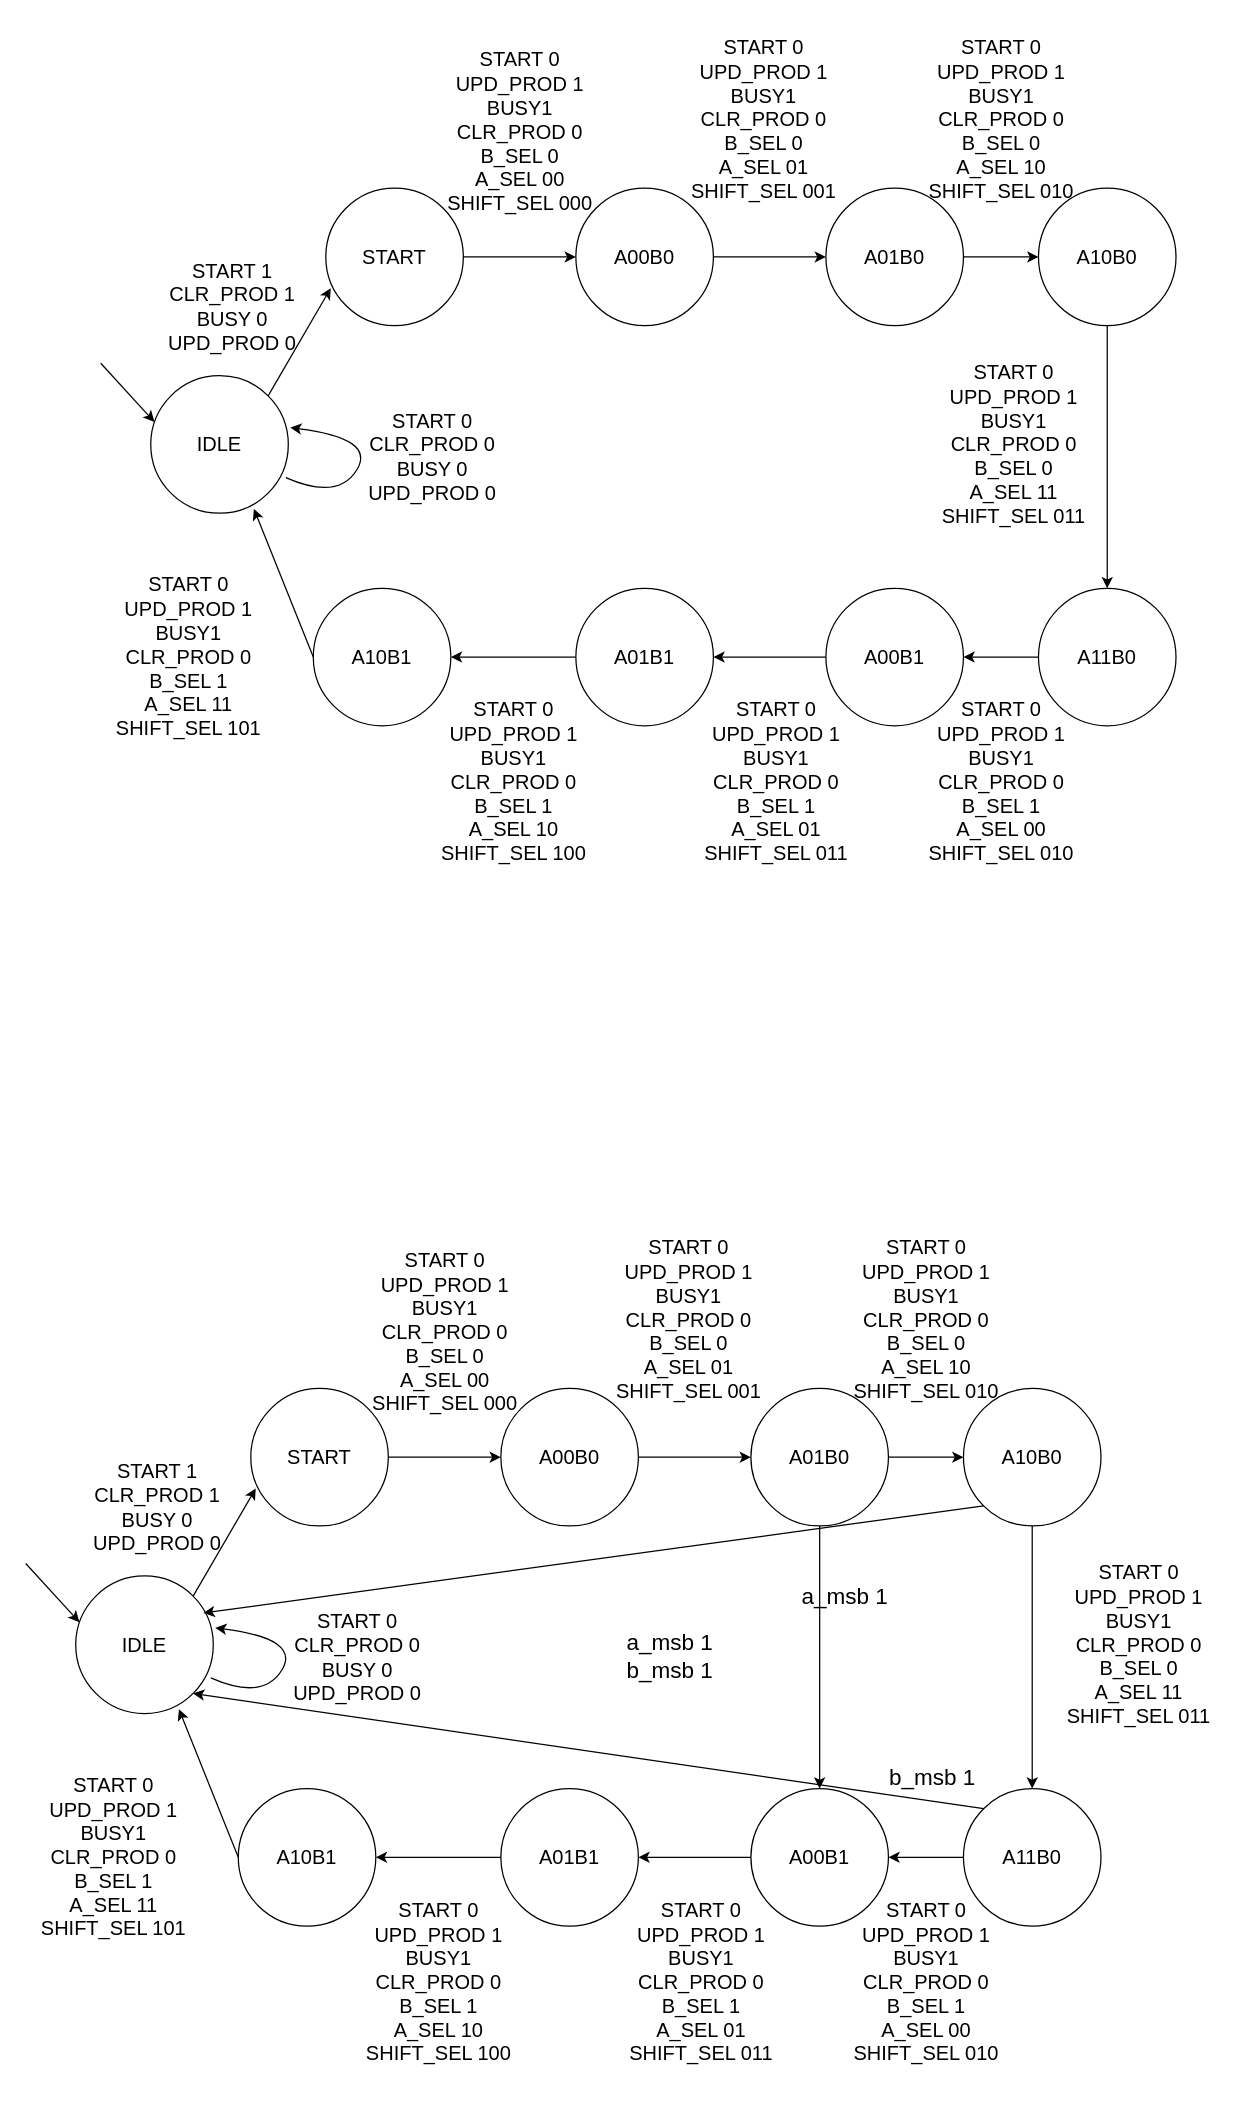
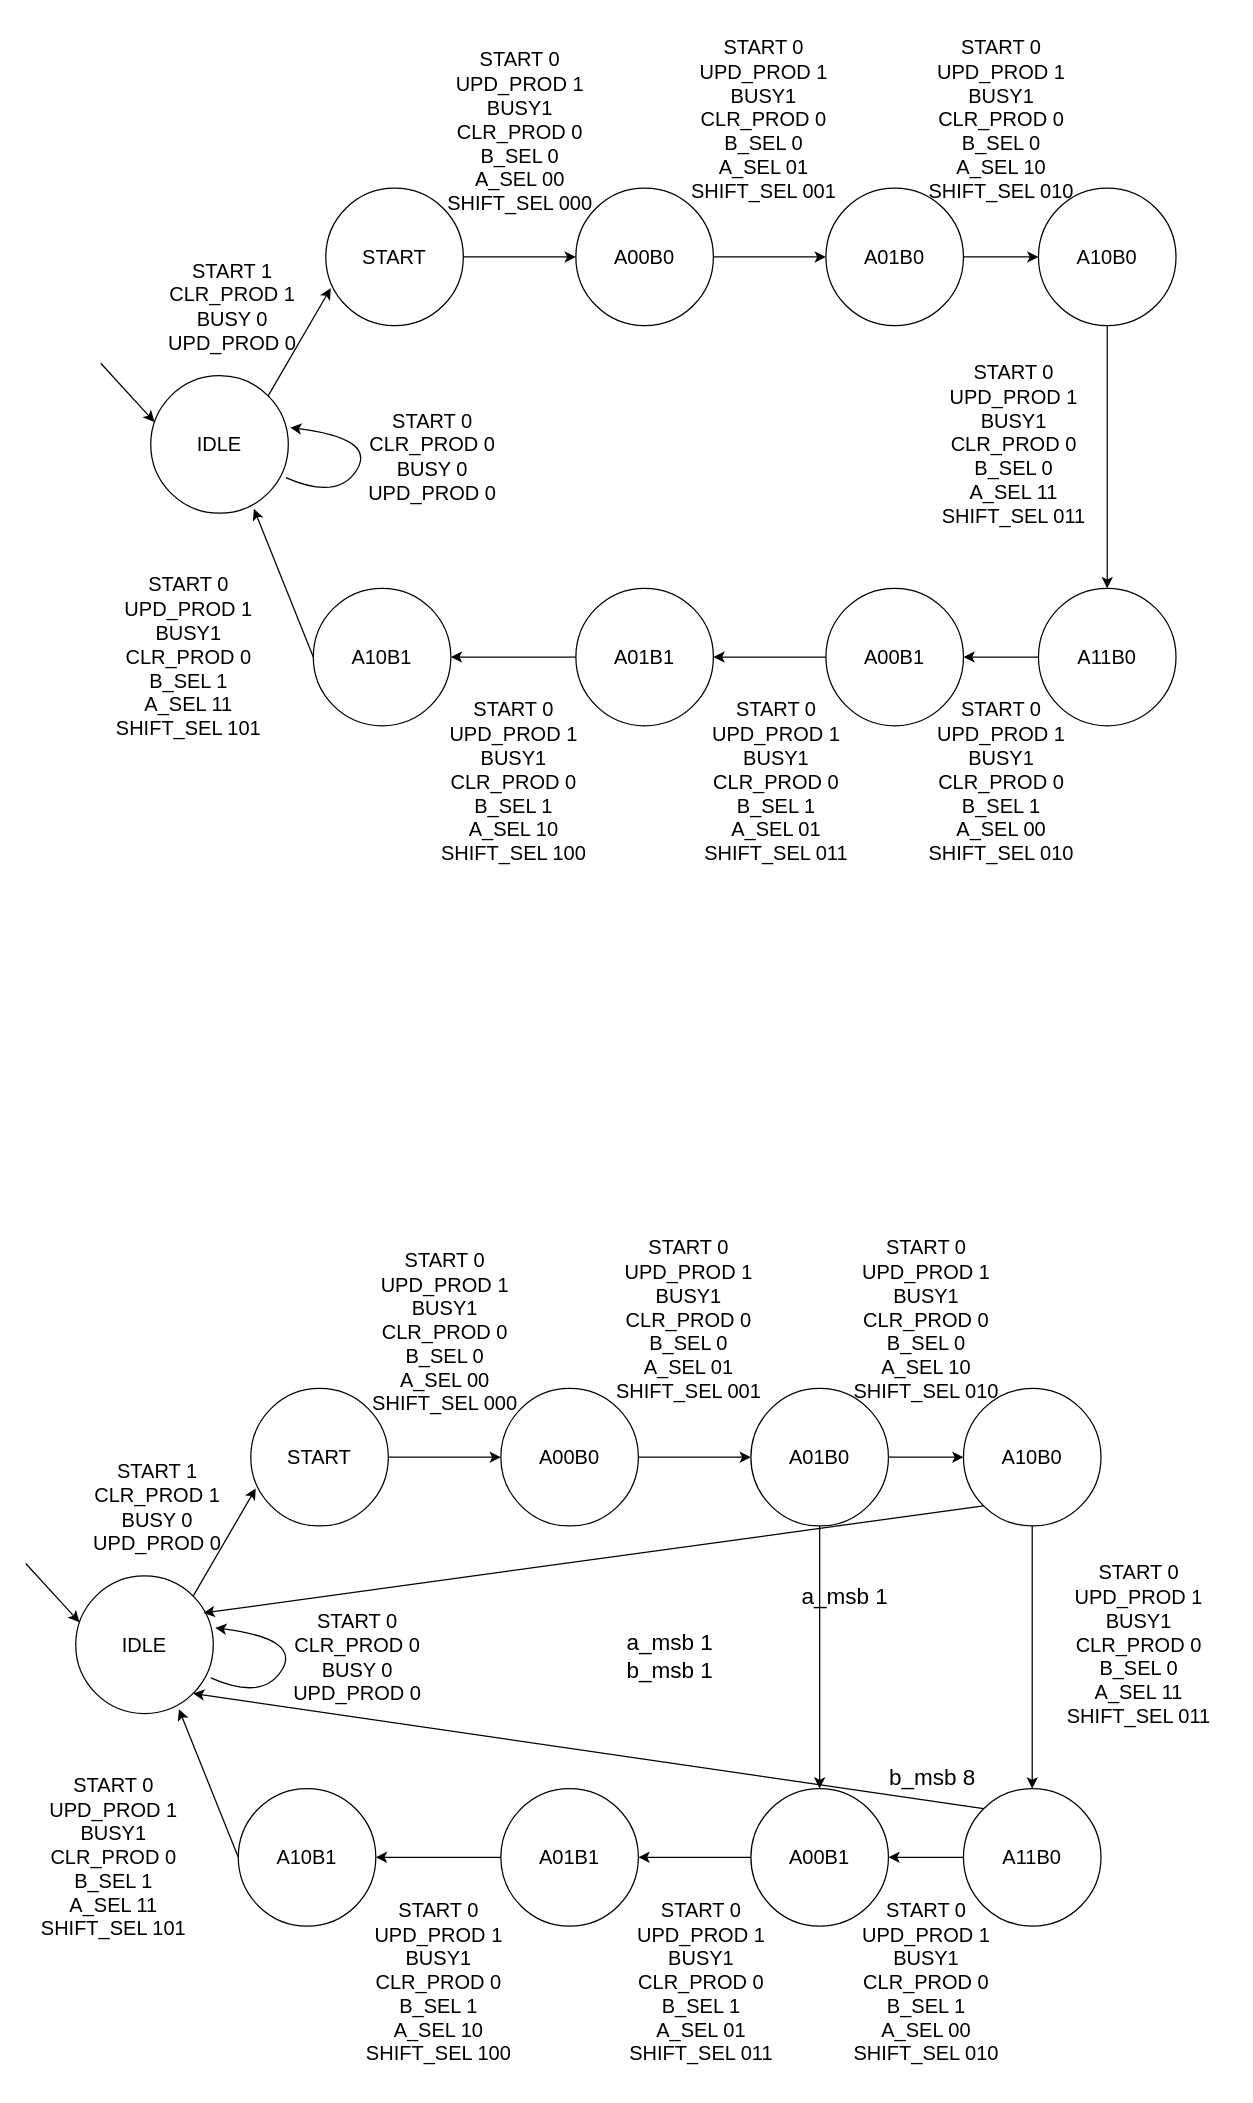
node "b_msb 1": label "b_msb 1" -> "b_msb 8"
